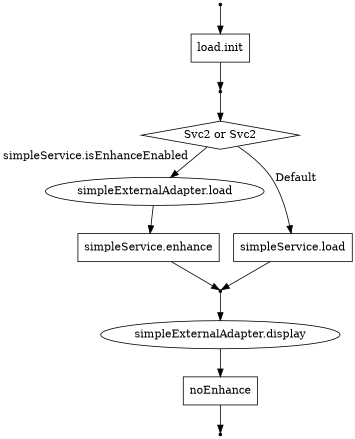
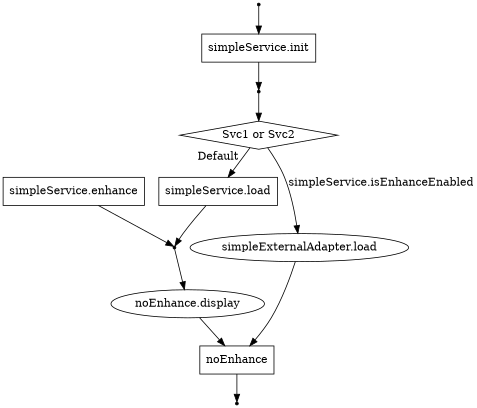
node "load.init": label "load.init" -> "simpleService.init"
node "Svc2 or Svc2": label "Svc2 or Svc2" -> "Svc1 or Svc2"
edge "simpleExternalAdapter.load" -> "simpleService.enhance": now "simpleExternalAdapter.load" -> "noEnhance"
node "simpleExternalAdapter.display": label "simpleExternalAdapter.display" -> "noEnhance.display"
